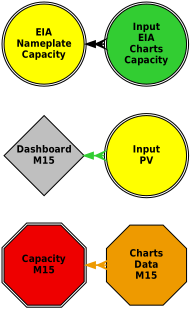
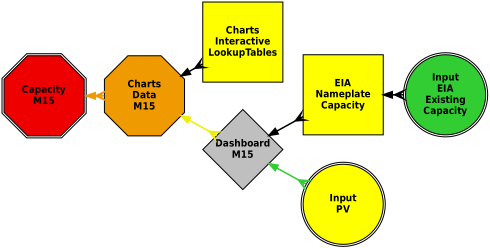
node "Charts Interactive LookupTables": added
node "EIA Nameplate Capacity": shape doublecircle -> box
node "Input EIA Charts Capacity": label "Input EIA Charts Capacity" -> "Input EIA Existing Capacity"
edge "Charts Data M15" -- "Dashboard M15": added
edge "EIA Nameplate Capacity" -- "Dashboard M15": added
